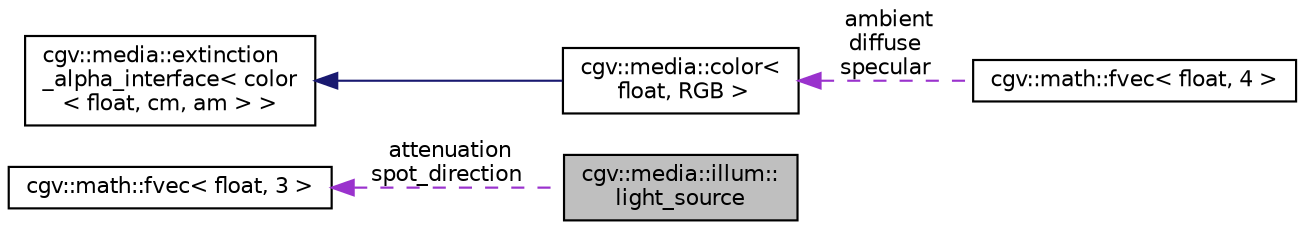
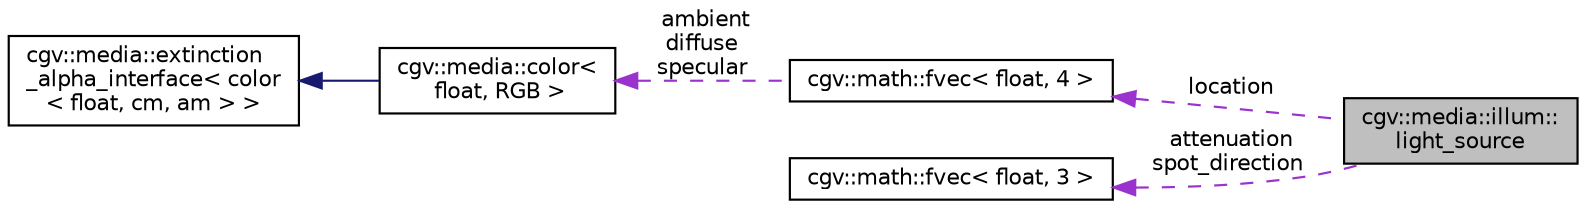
edge "cgv::media::illum:: light_source" -> "cgv::math::fvec< float, 4 >": added, label "location"
